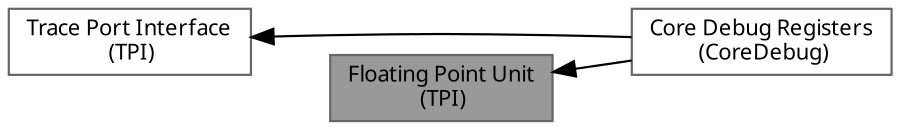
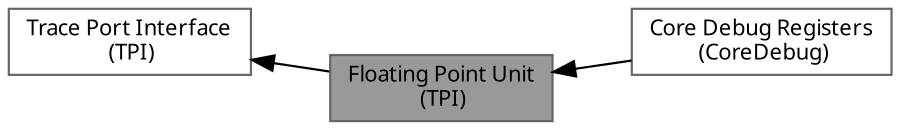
edge "Core Debug Registers (CoreDebug)" -> "Trace Port Interface (TPI)": now "Floating Point Unit (TPI)" -> "Trace Port Interface (TPI)"
